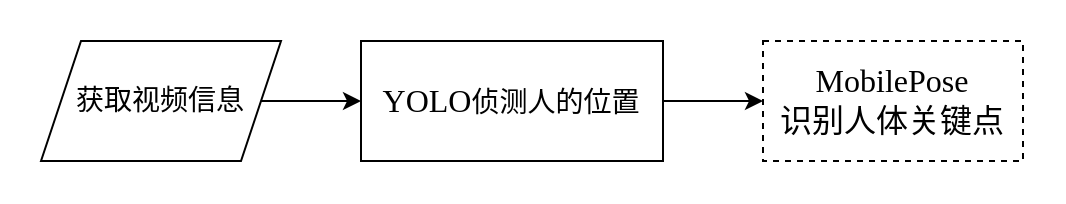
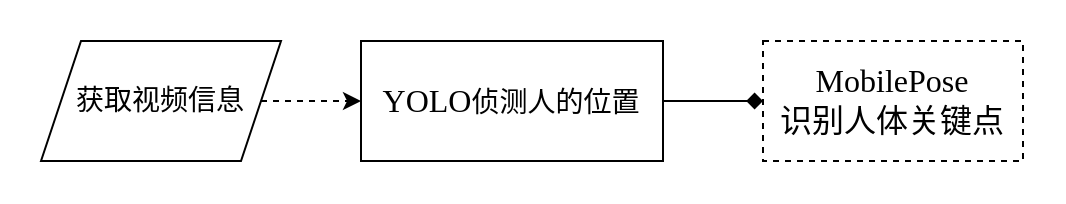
edge "获取视频信息" -> "YOLO侦测人的位置": style solid -> dashed
edge "YOLO侦测人的位置" -> "MobilePose 识别人体关键点": arrowhead classic -> diamond
